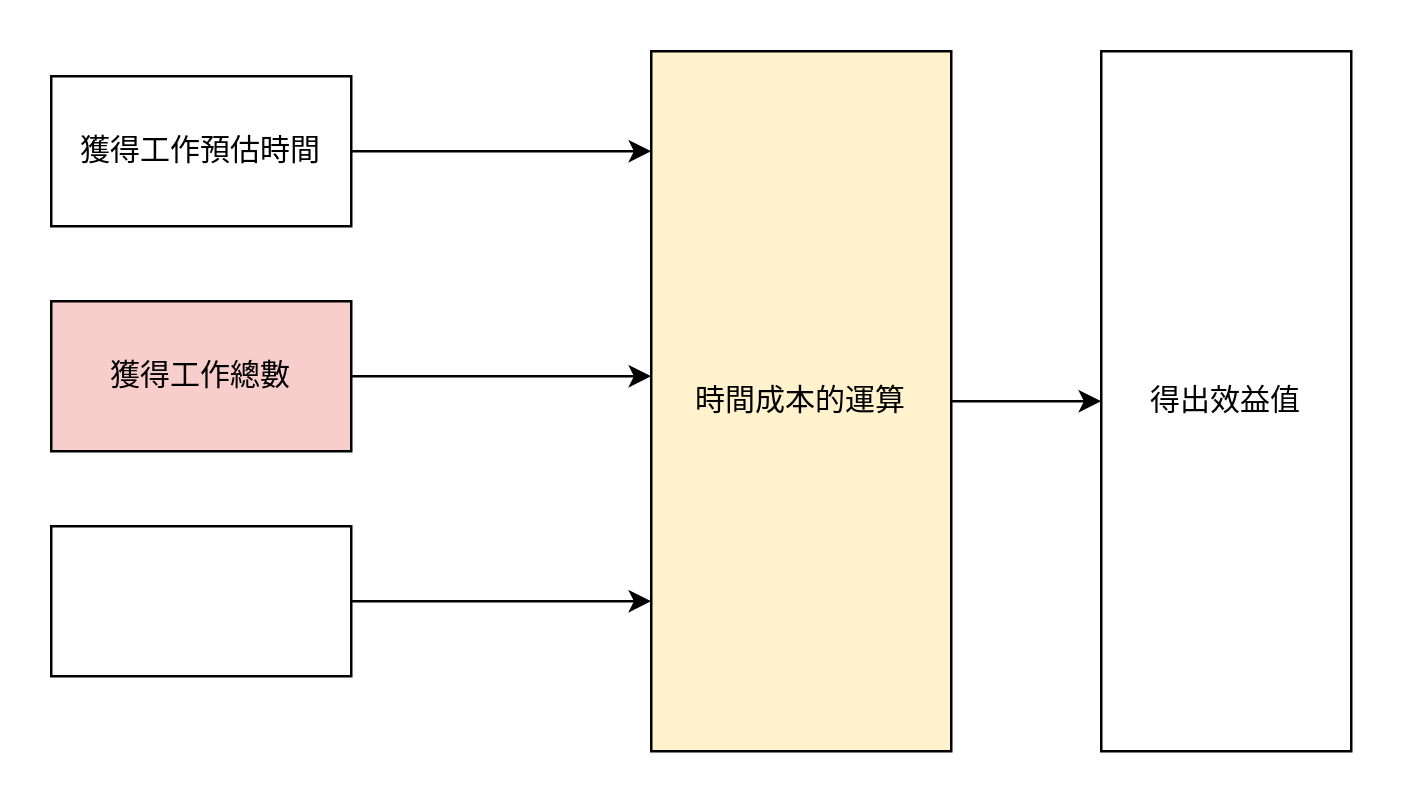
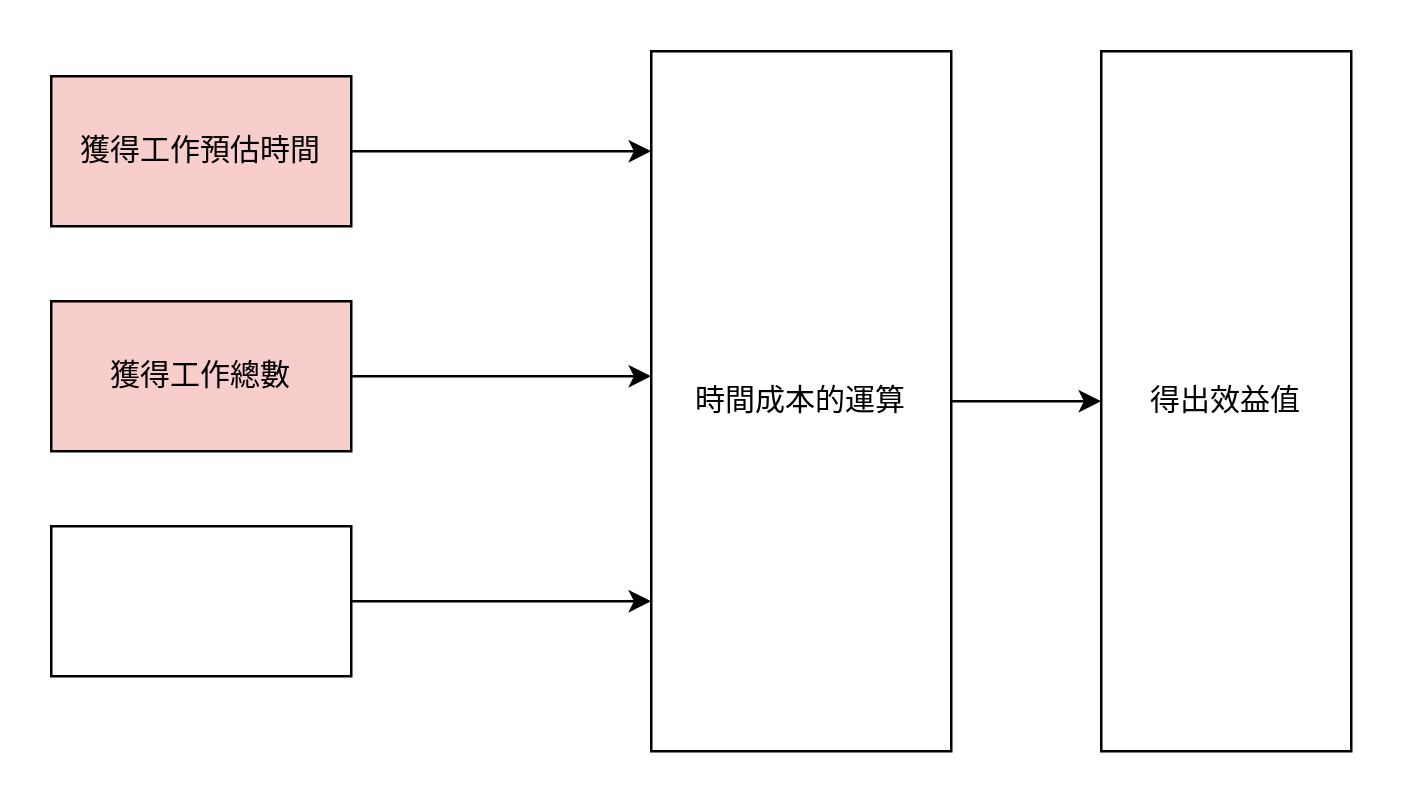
node "獲得工作預估時間": fillcolor #ffffff -> #f8cecc
node "時間成本的運算": fillcolor #fff2cc -> #ffffff
